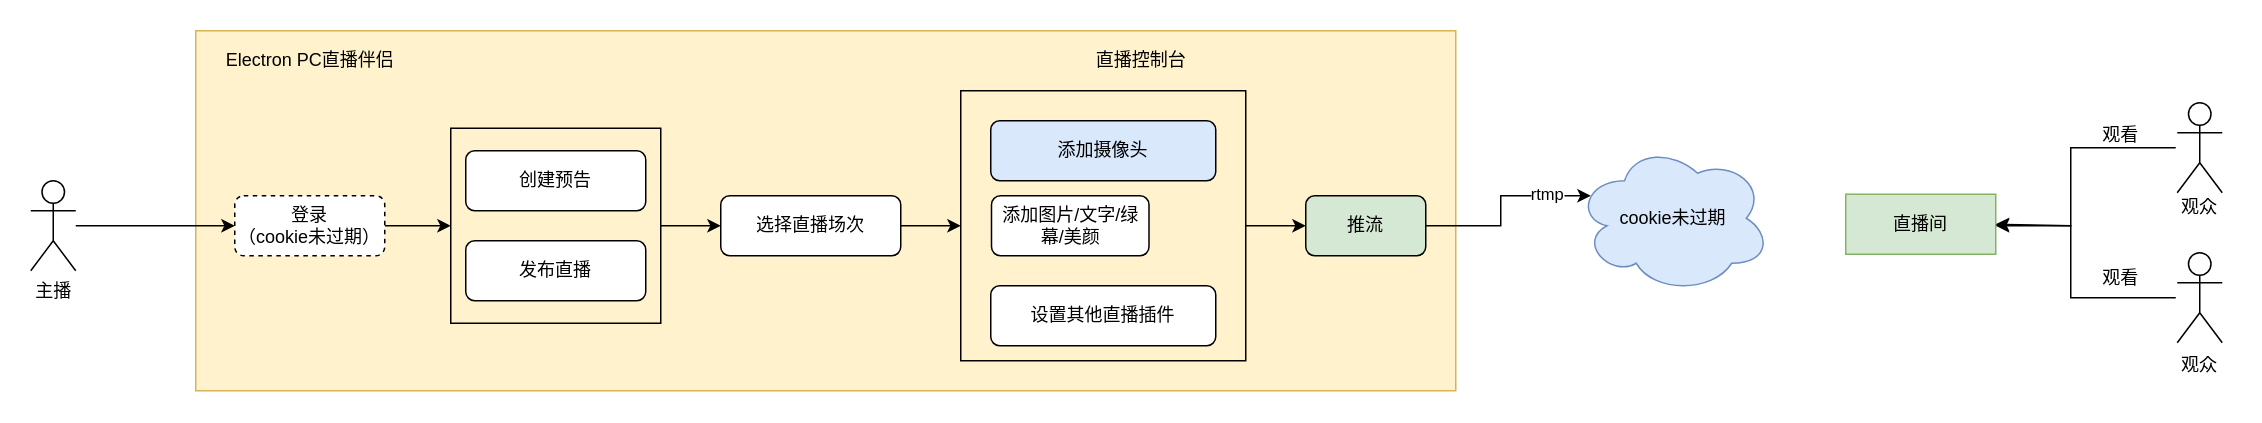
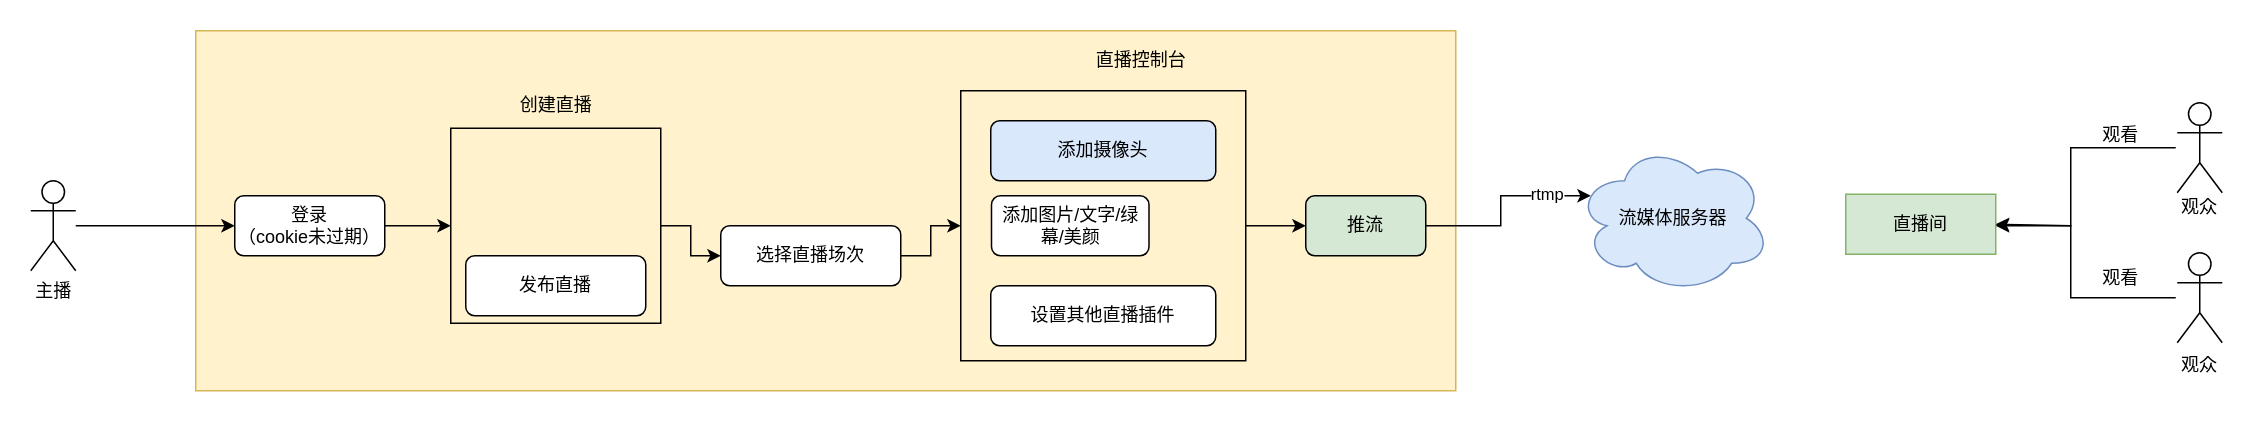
node "Electron PC直播伴侣": removed
node "创建直播": added
node "创建预告": removed
node "cookie未过期": label "cookie未过期" -> "流媒体服务器"
node "登录 （cookie未过期）": style dashed -> solid
node "选择直播场次": moved (811, 226) -> (811, 256)
node "发布直播": moved (556, 271) -> (556, 286)
